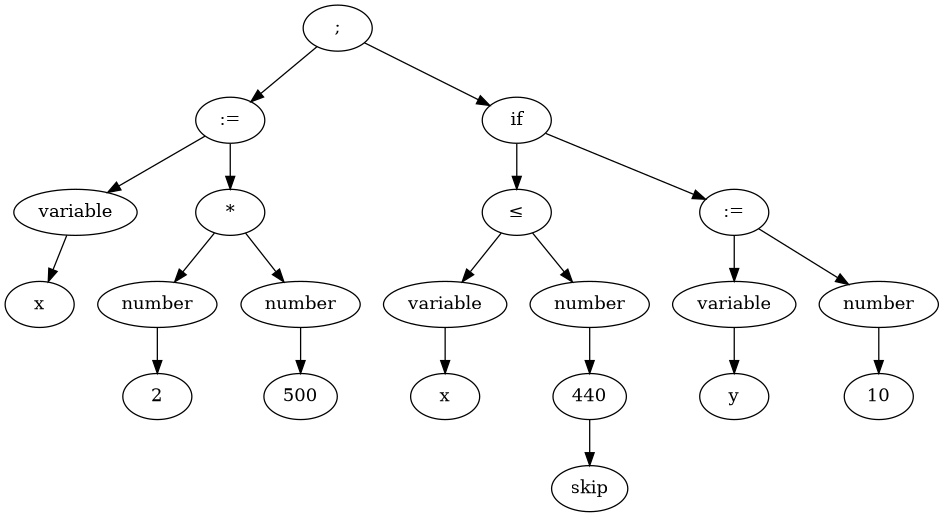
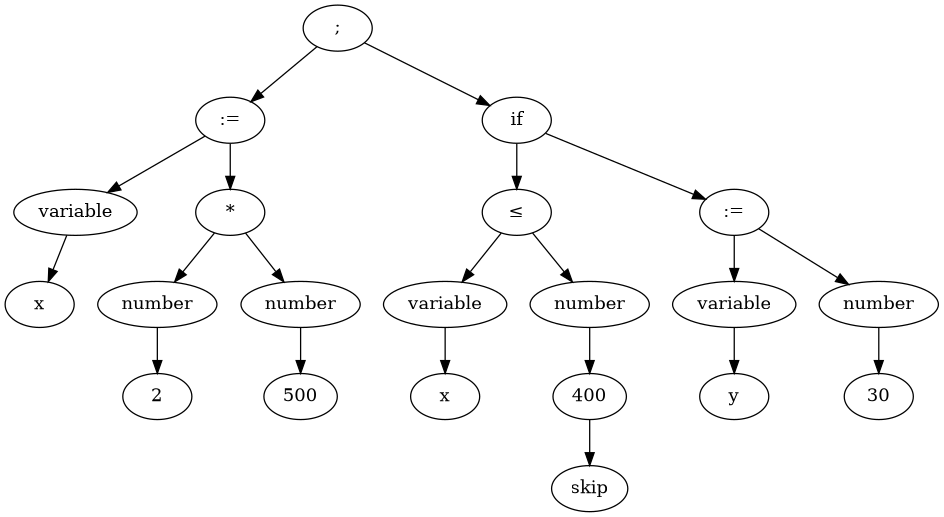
node "440": label "440" -> "400"
node "10": label "10" -> "30"
